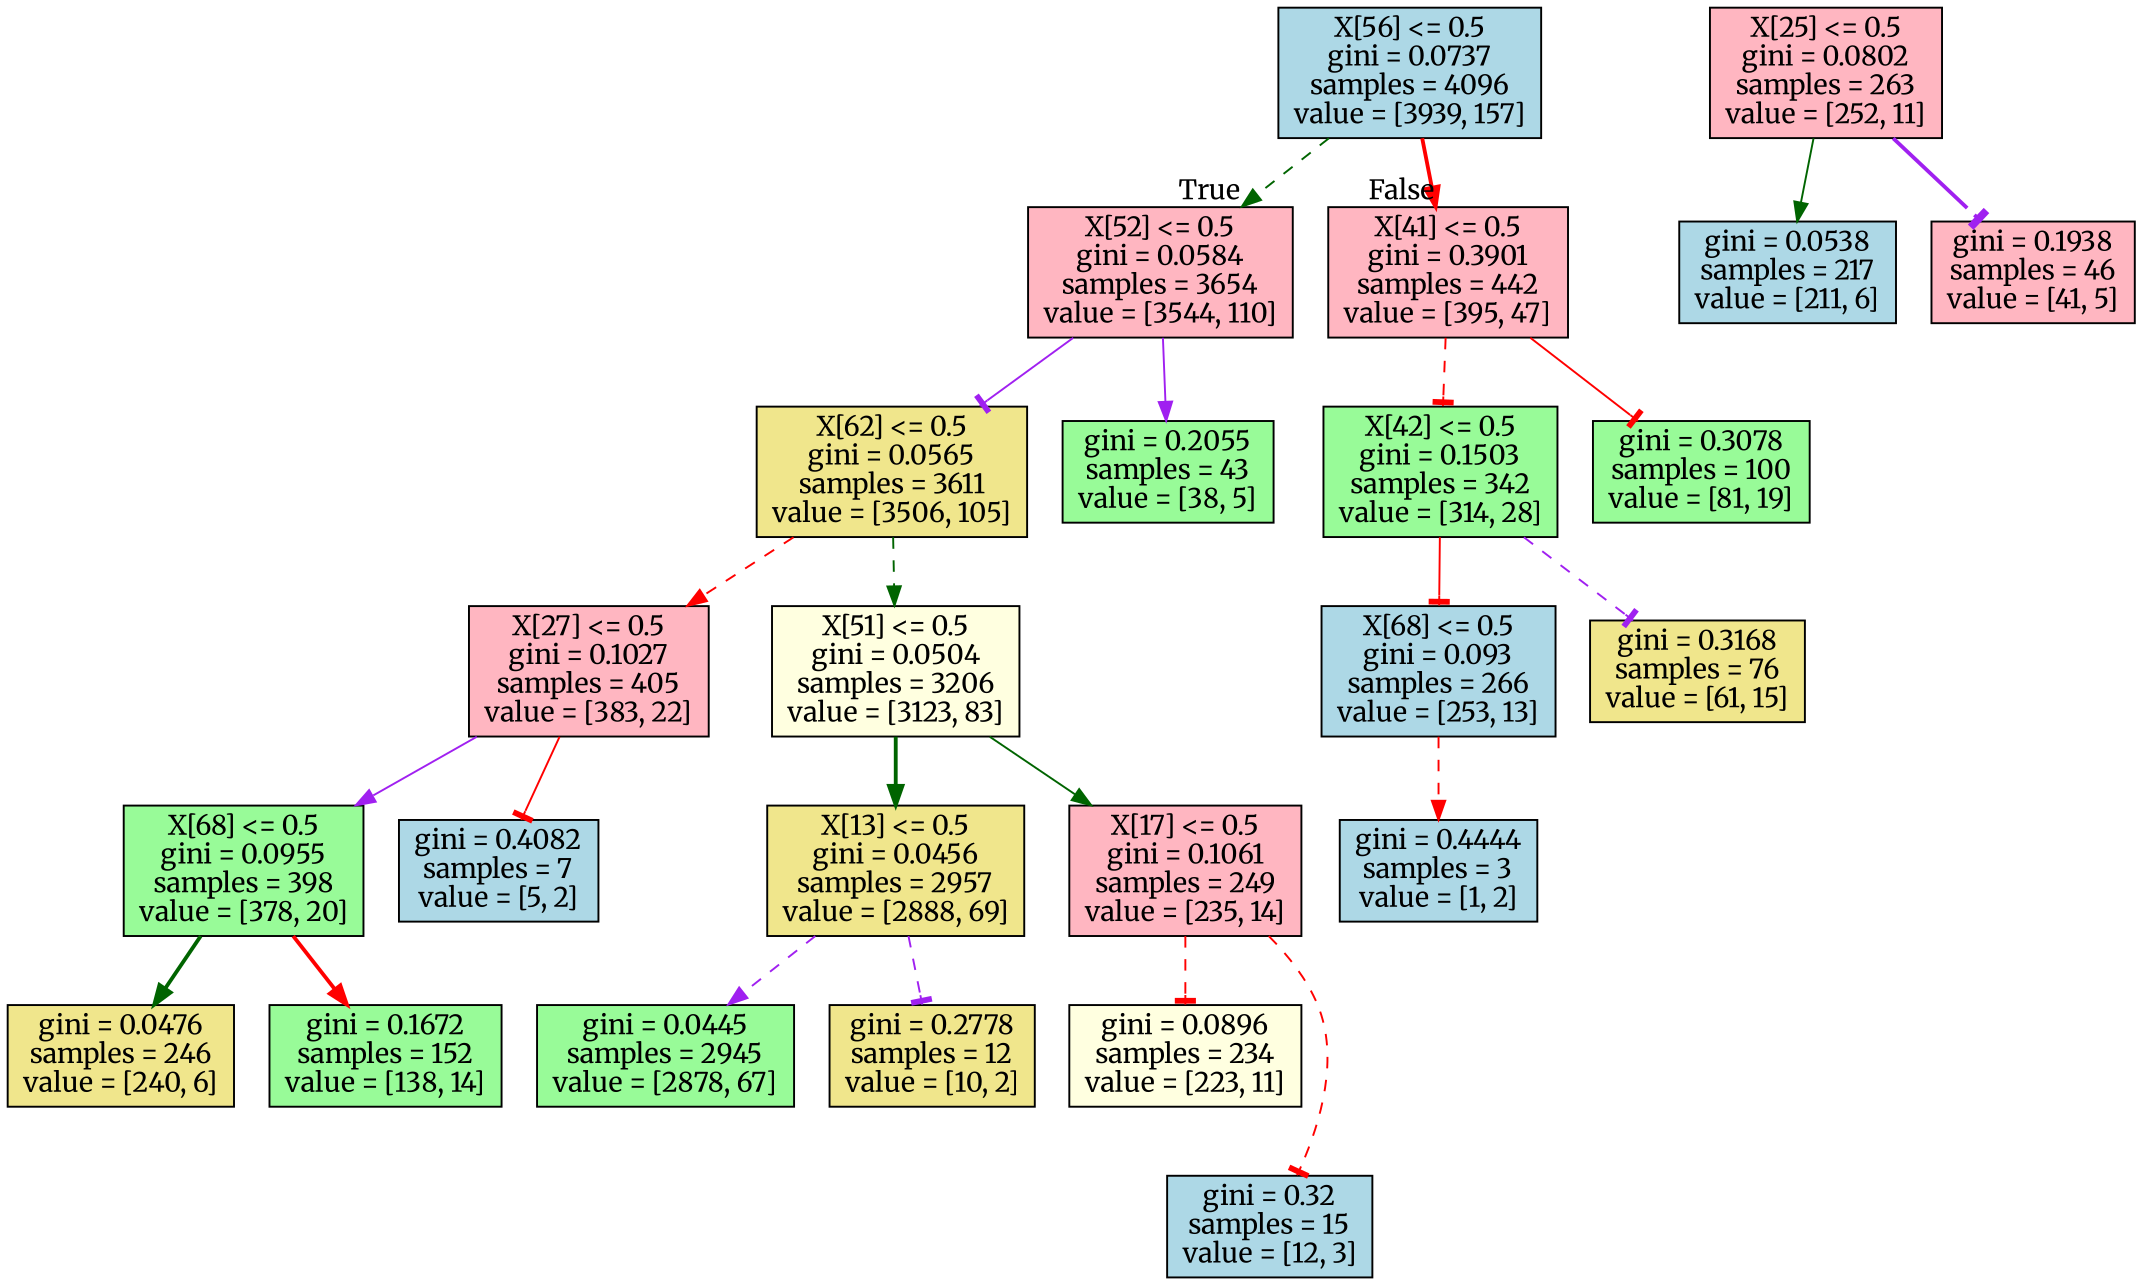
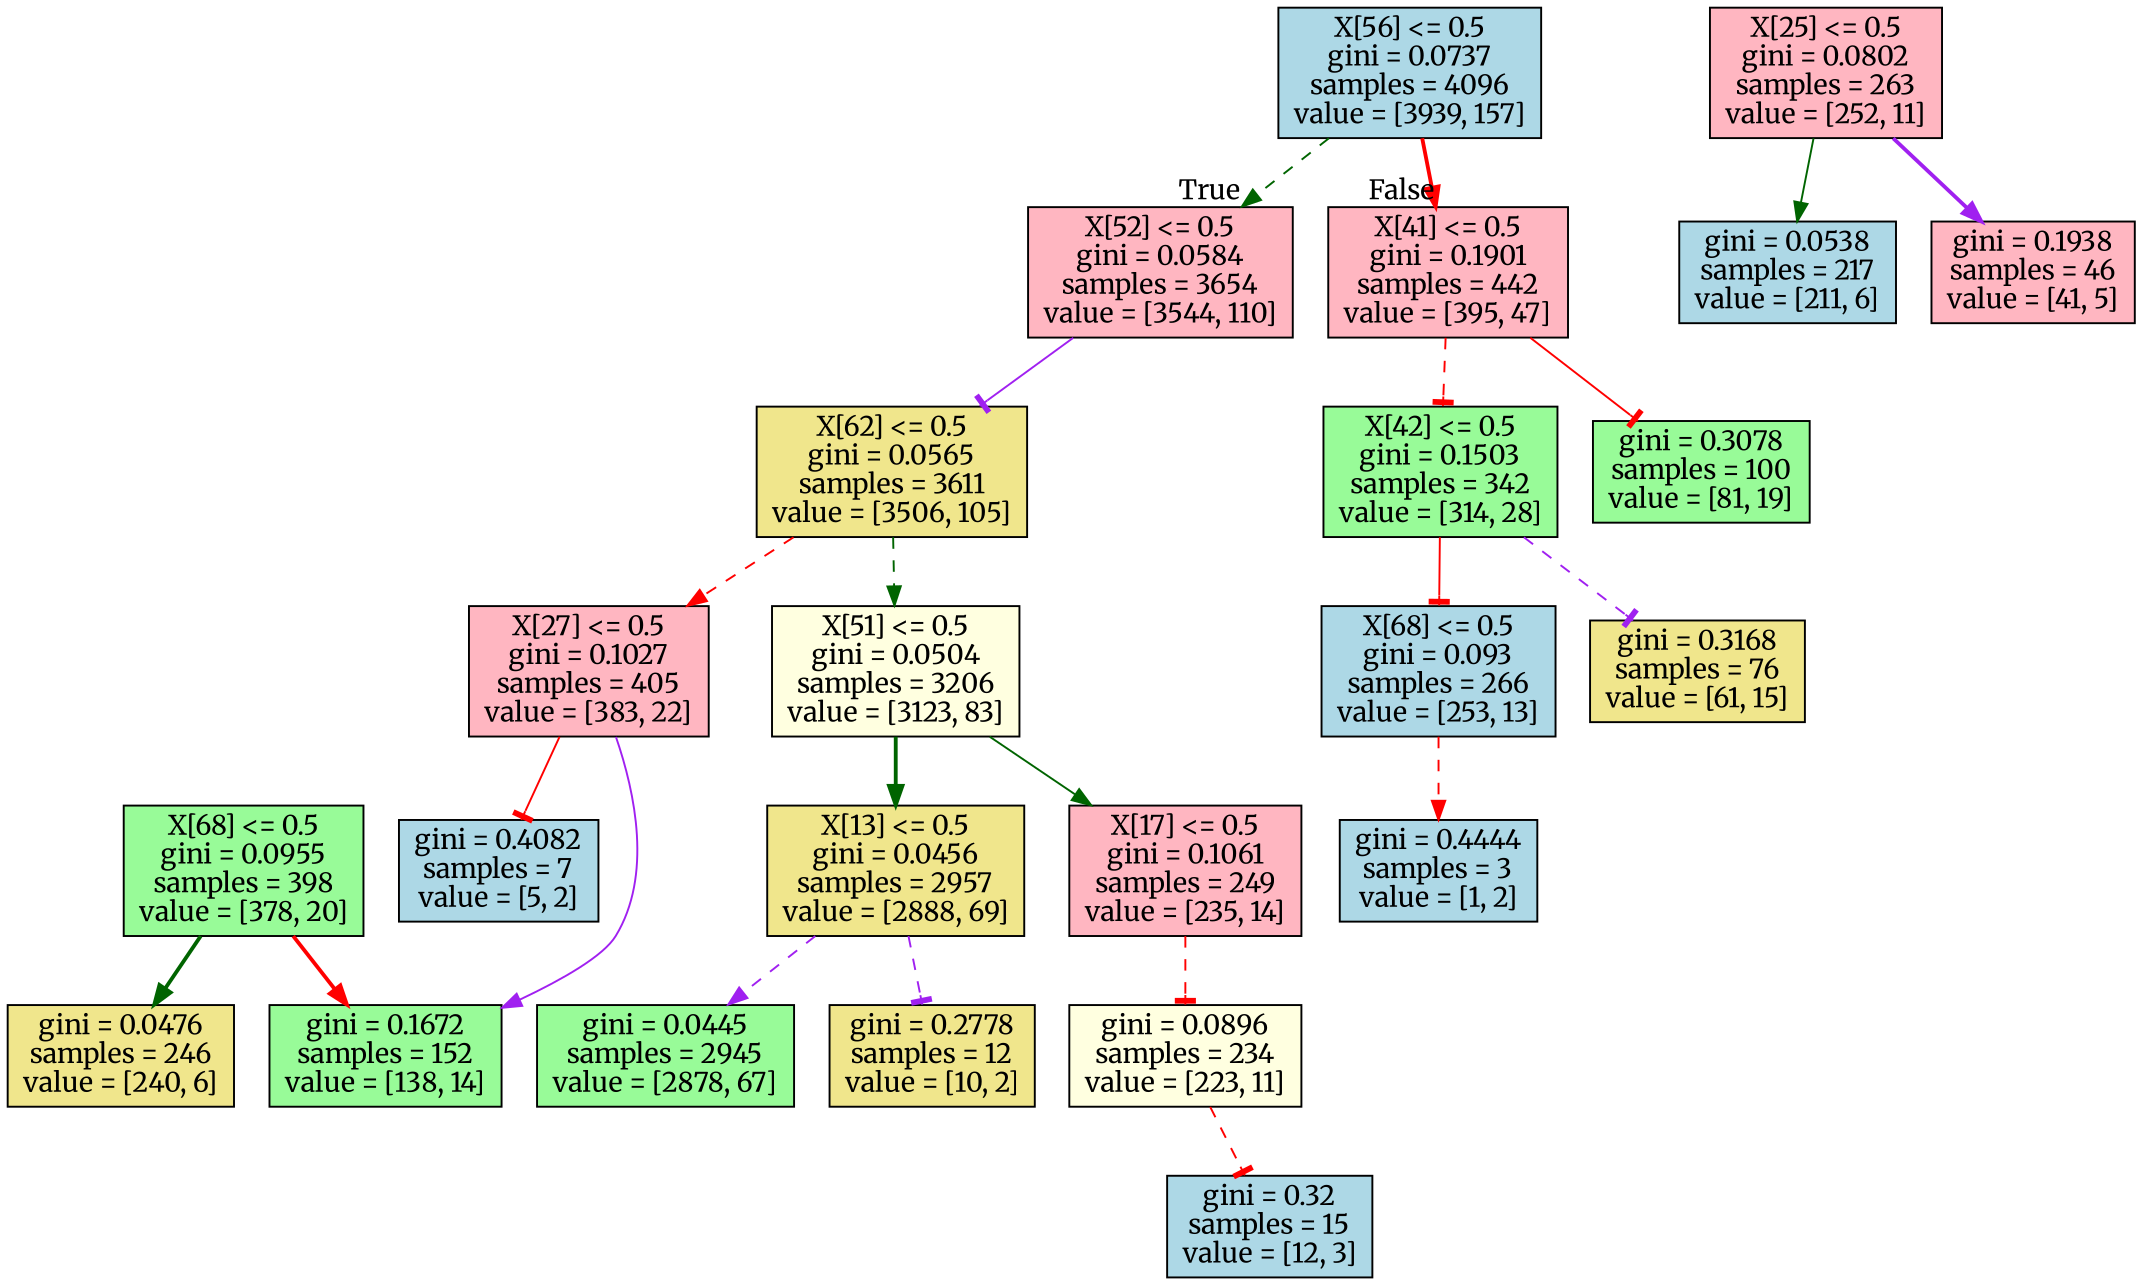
edge "X[25] <= 0.5 gini = 0.0802 samples = 263 value = [252, 11]" -> "gini = 0.1938 samples = 46 value = [41, 5]": arrowhead tee -> normal
node "X[41] <= 0.5 gini = 0.3901 samples = 442 value = [395, 47]": label "X[41] <= 0.5 gini = 0.3901 samples = 442 value = [395, 47]" -> "X[41] <= 0.5 gini = 0.1901 samples = 442 value = [395, 47]"
node "gini = 0.2055 samples = 43 value = [38, 5]": removed
edge "X[27] <= 0.5 gini = 0.1027 samples = 405 value = [383, 22]" -> "X[68] <= 0.5 gini = 0.0955 samples = 398 value = [378, 20]": now "X[27] <= 0.5 gini = 0.1027 samples = 405 value = [383, 22]" -> "gini = 0.1672 samples = 152 value = [138, 14]"
edge "X[17] <= 0.5 gini = 0.1061 samples = 249 value = [235, 14]" -> "gini = 0.32 samples = 15 value = [12, 3]": now "gini = 0.0896 samples = 234 value = [223, 11]" -> "gini = 0.32 samples = 15 value = [12, 3]"
